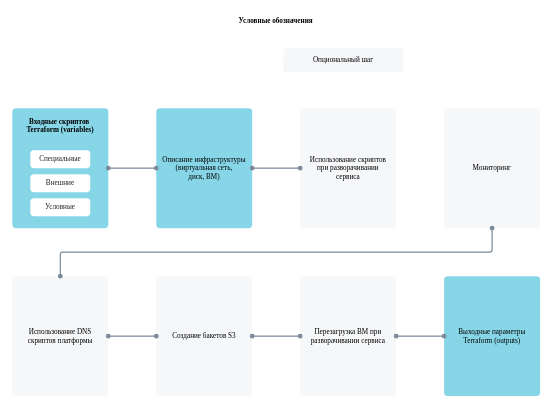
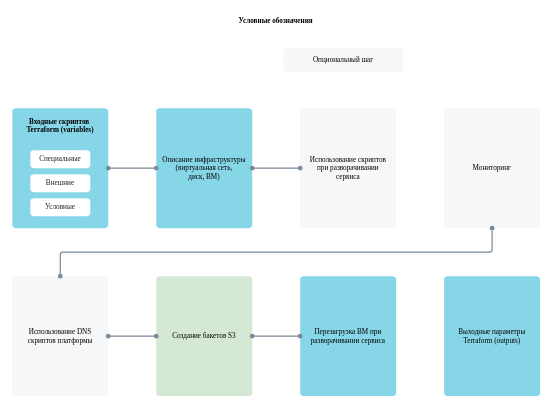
node "Создание бакетов S3": fillcolor #f6f7f9 -> #d5e8d4
node "Перезагрузка ВМ при разворачивании сервиса": fillcolor #f6f7f9 -> #87d6e8
edge "Перезагрузка ВМ при разворачивании сервиса" -- "Выходные параметры Terraform (outputs)": removed
